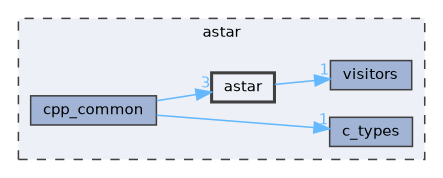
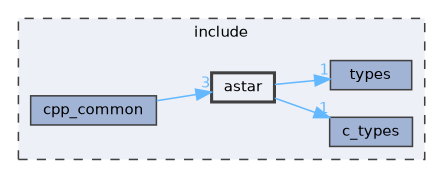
cluster "astar": label "astar" -> "include"
node "visitors": label "visitors" -> "types"
edge "cpp_common" -> "c_types": now "astar" -> "c_types"
